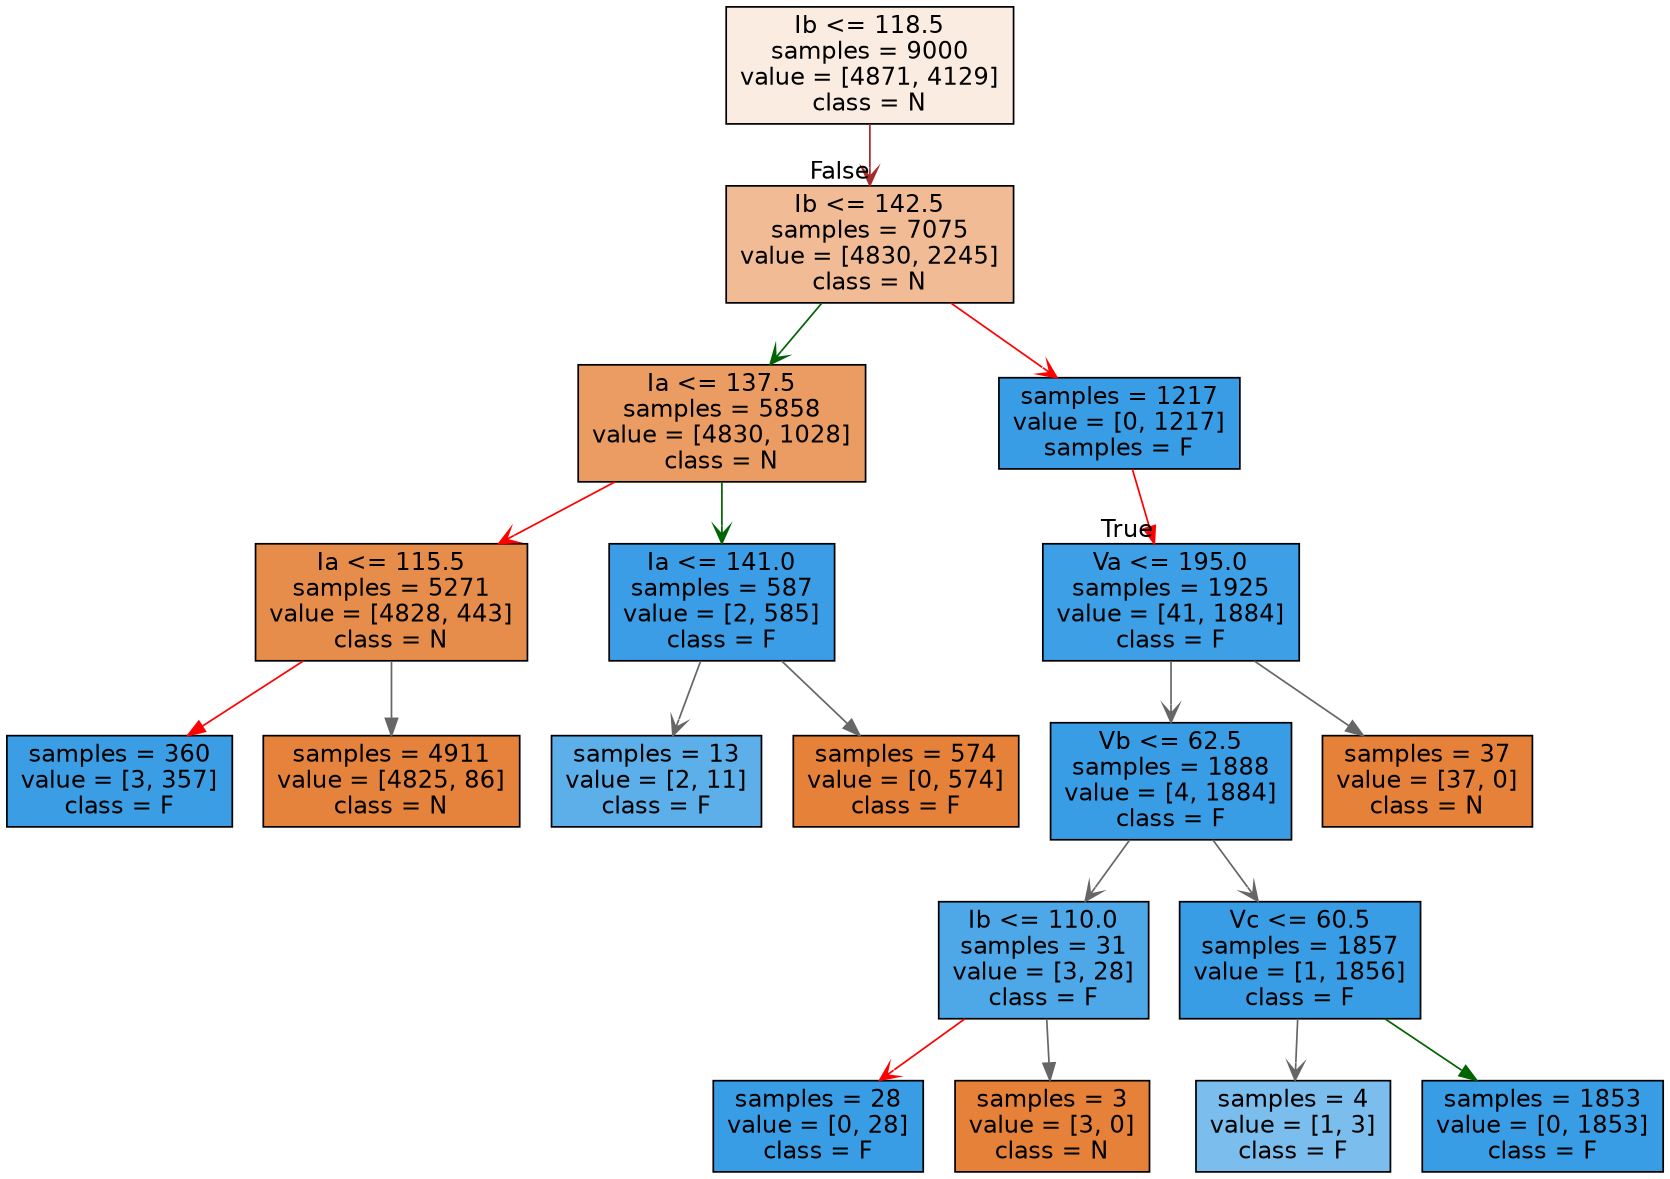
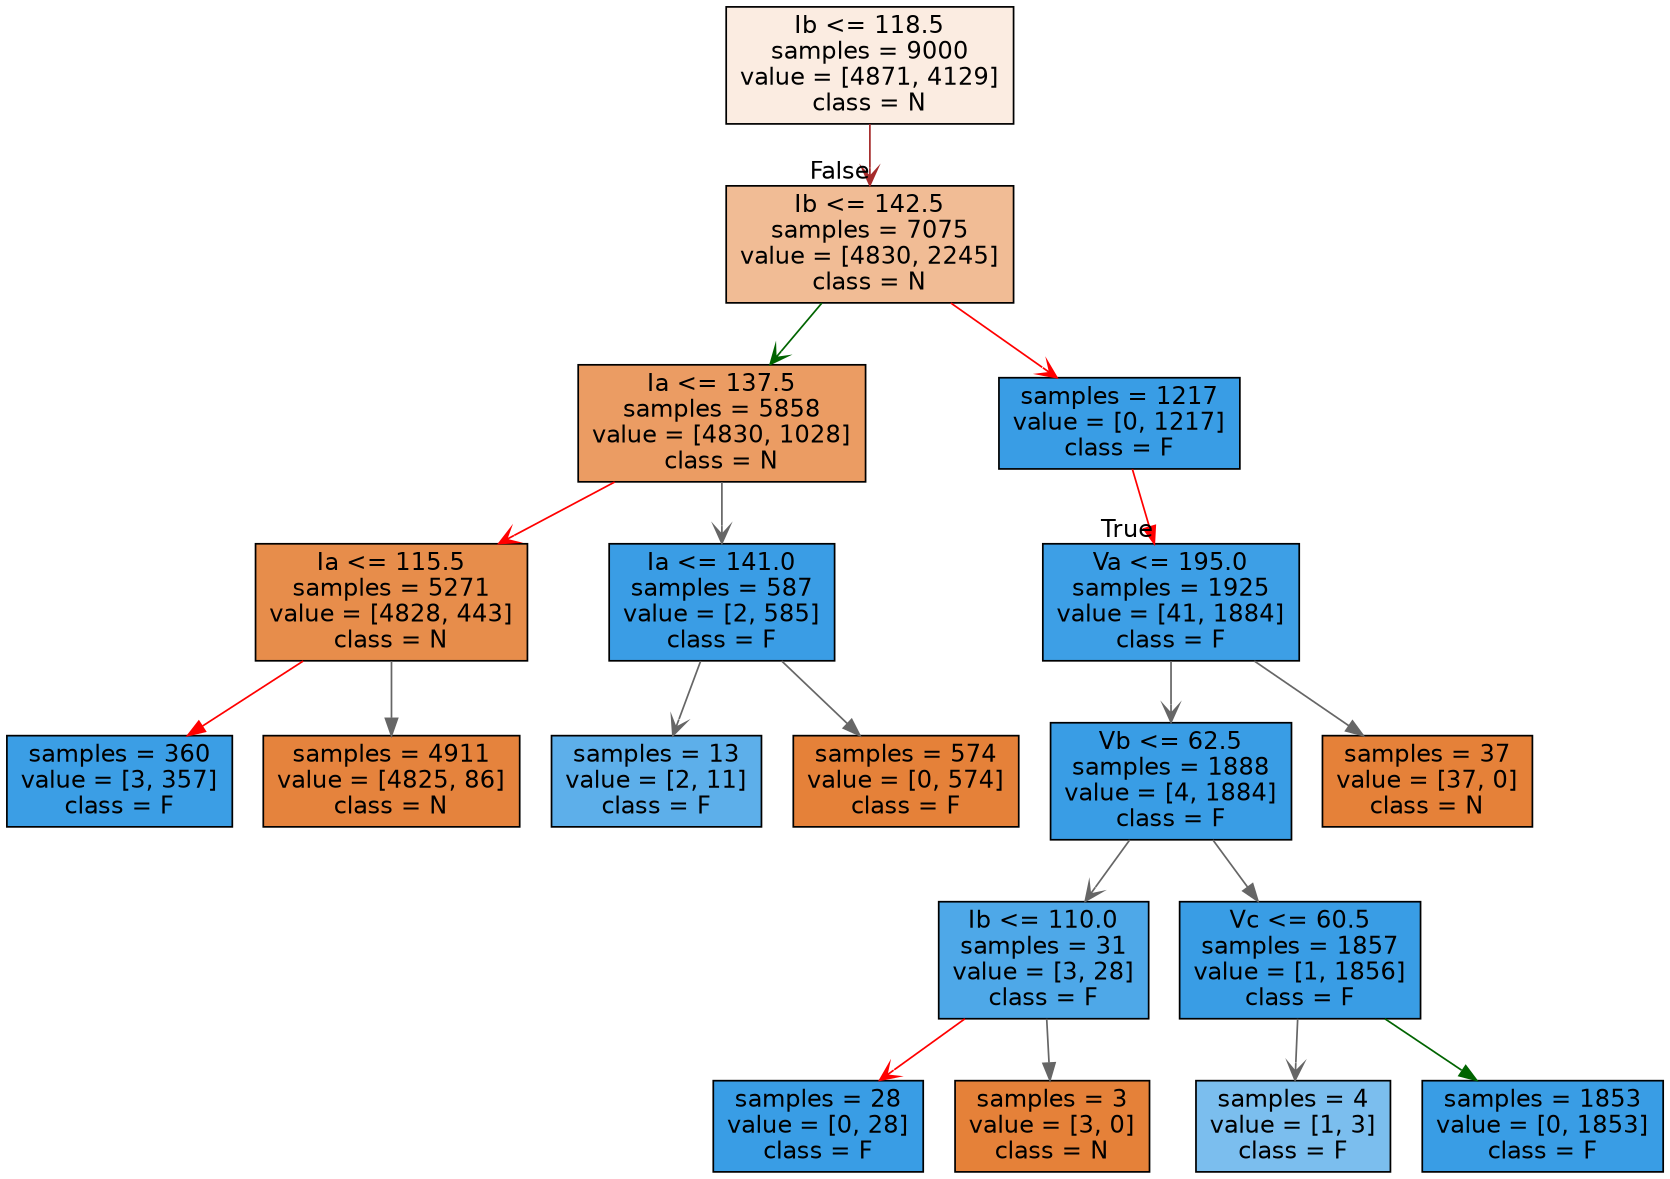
node "samples = 1217 value = [0, 1217] samples = F": label "samples = 1217 value = [0, 1217] samples = F" -> "samples = 1217 value = [0, 1217] class = F"
edge "Ia <= 137.5 samples = 5858 value = [4830, 1028] class = N" -> "Ia <= 141.0 samples = 587 value = [2, 585] class = F": color darkgreen -> gray40
edge "Vb <= 62.5 samples = 1888 value = [4, 1884] class = F" -> "Vc <= 60.5 samples = 1857 value = [1, 1856] class = F": arrowhead vee -> normal
